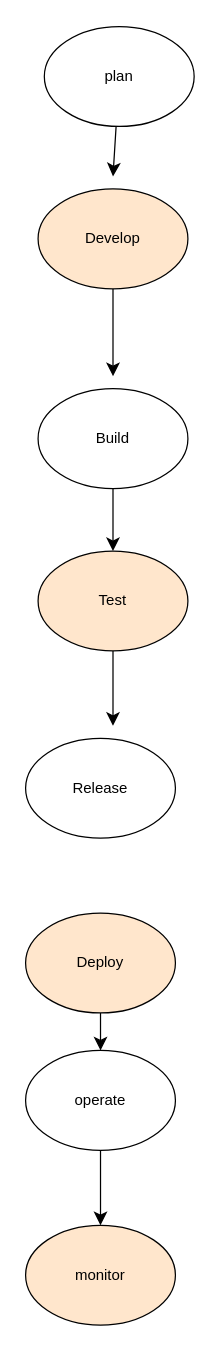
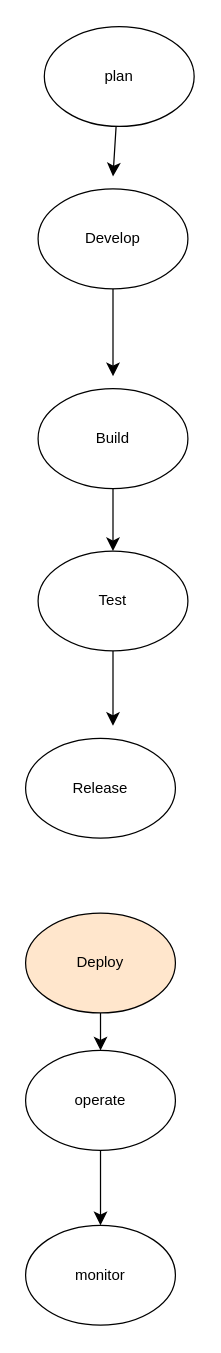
node "Develop": fillcolor #ffe6cc -> #ffffff
node "Test": fillcolor #ffe6cc -> #ffffff
node "monitor": fillcolor #ffe6cc -> #ffffff
